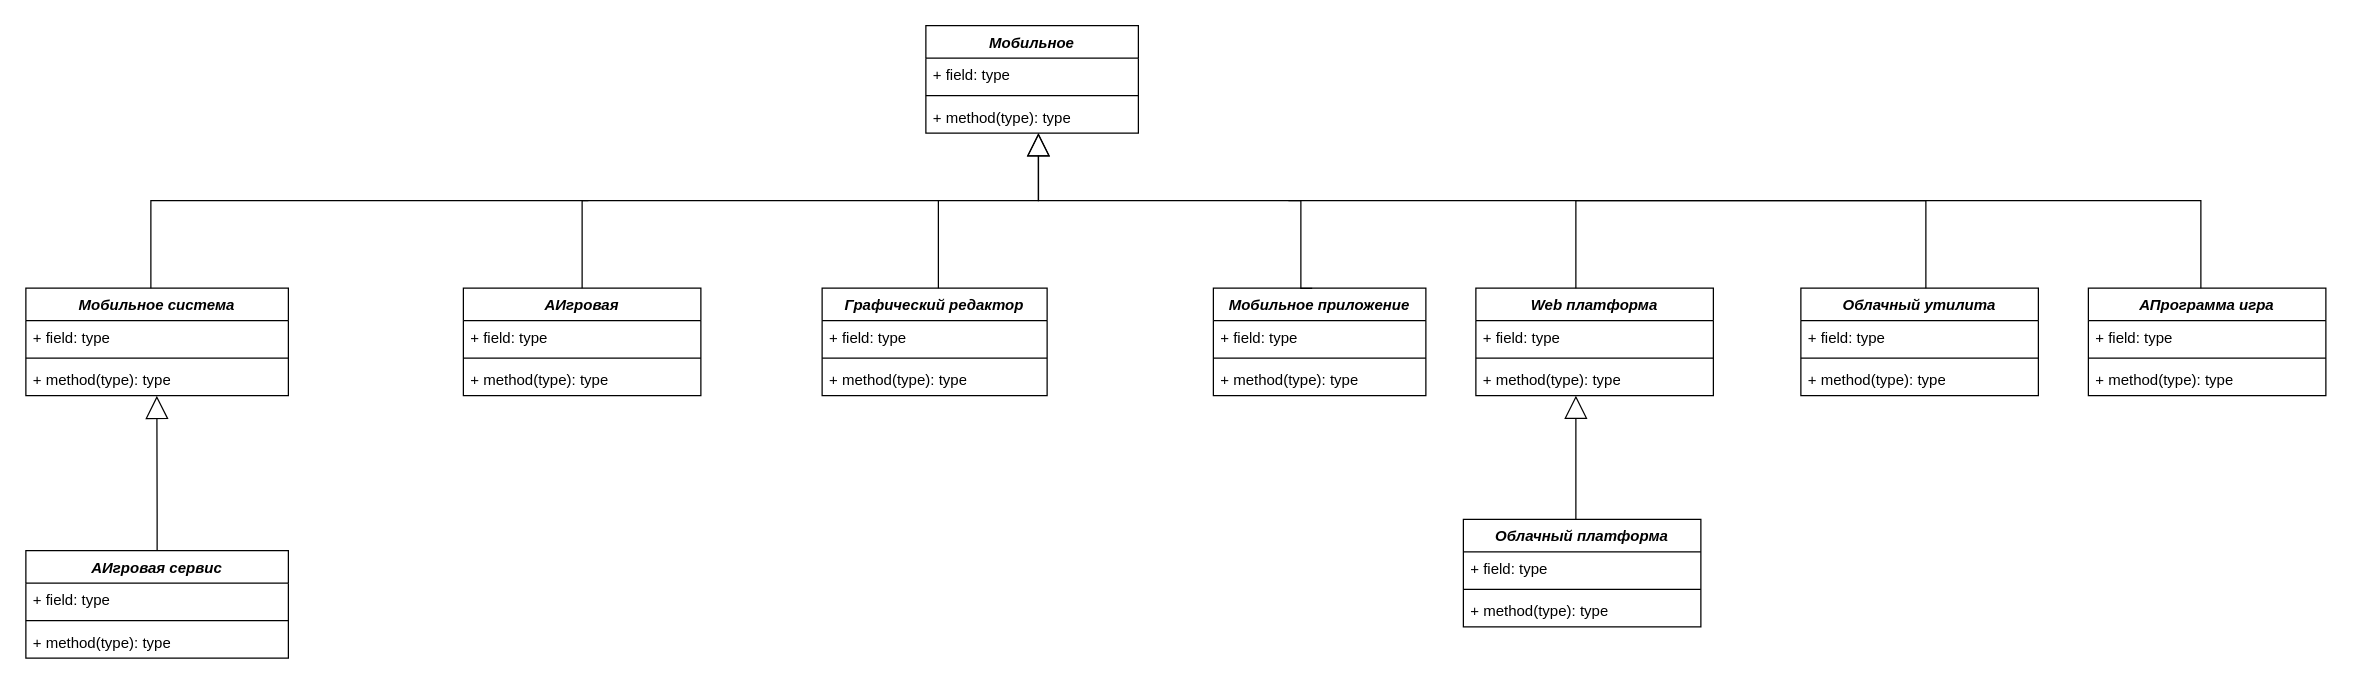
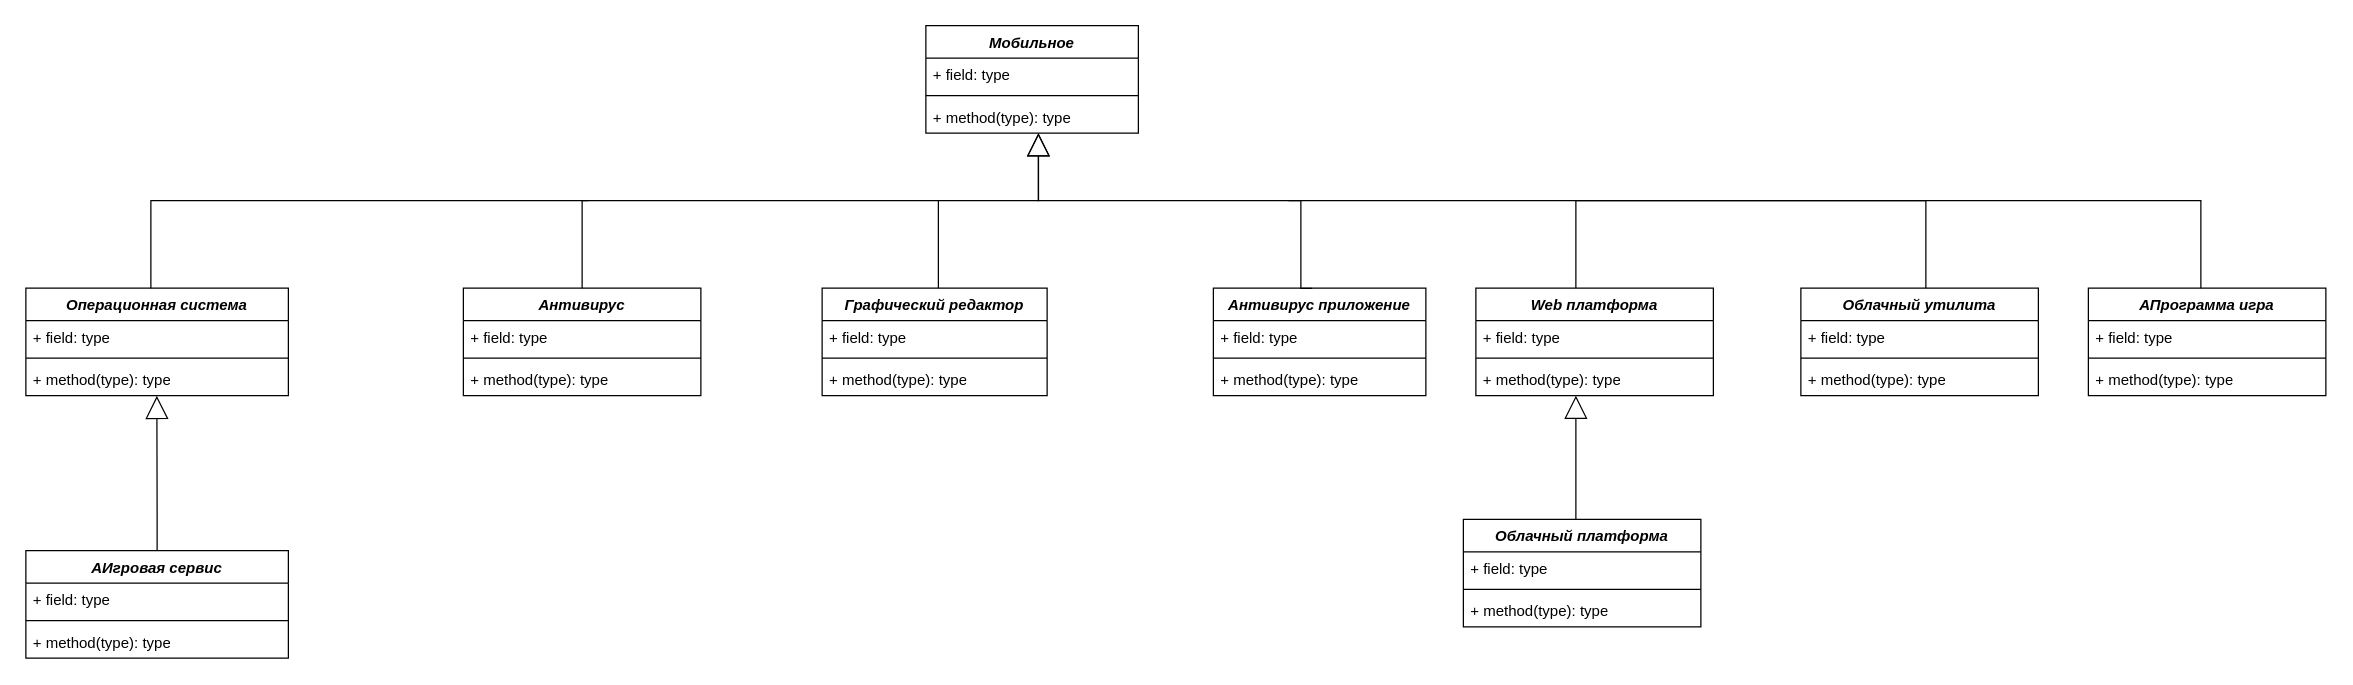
node "Мобильное система": label "Мобильное система" -> "Операционная система"
node "АИгровая": label "АИгровая" -> "Антивирус"
node "Мобильное приложение": label "Мобильное приложение" -> "Антивирус приложение"
